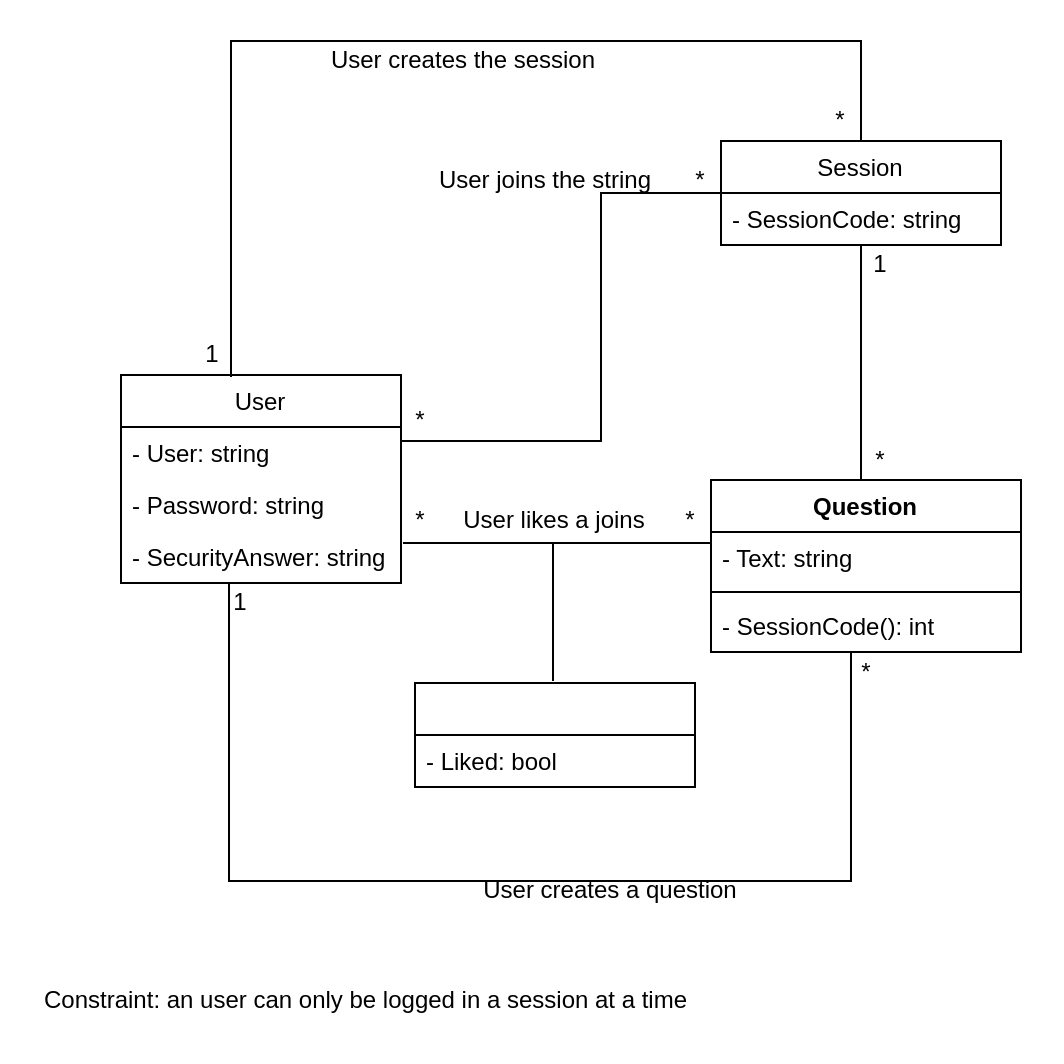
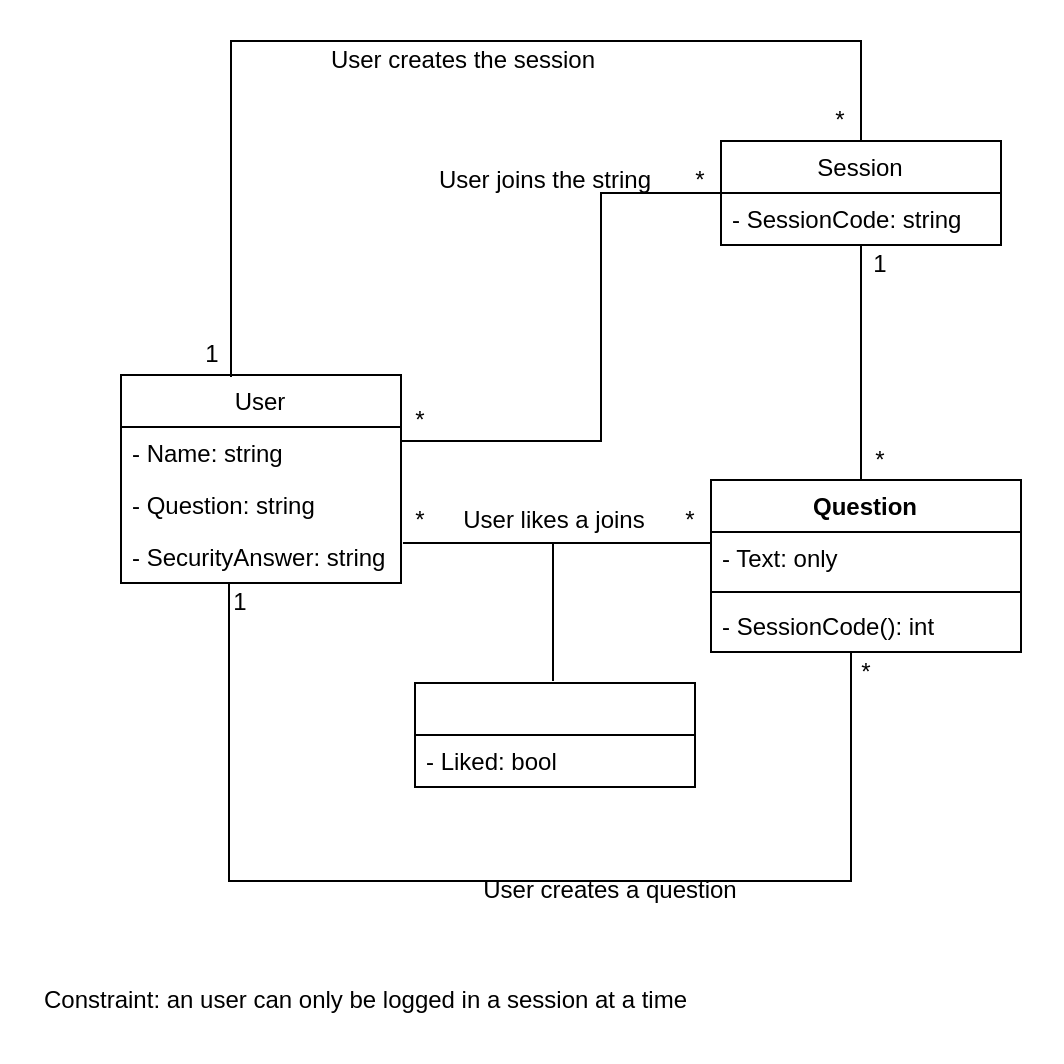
node "- User: string": label "- User: string" -> "- Name: string"
node "- Password: string": label "- Password: string" -> "- Question: string"
node "- Text: string": label "- Text: string" -> "- Text: only"
